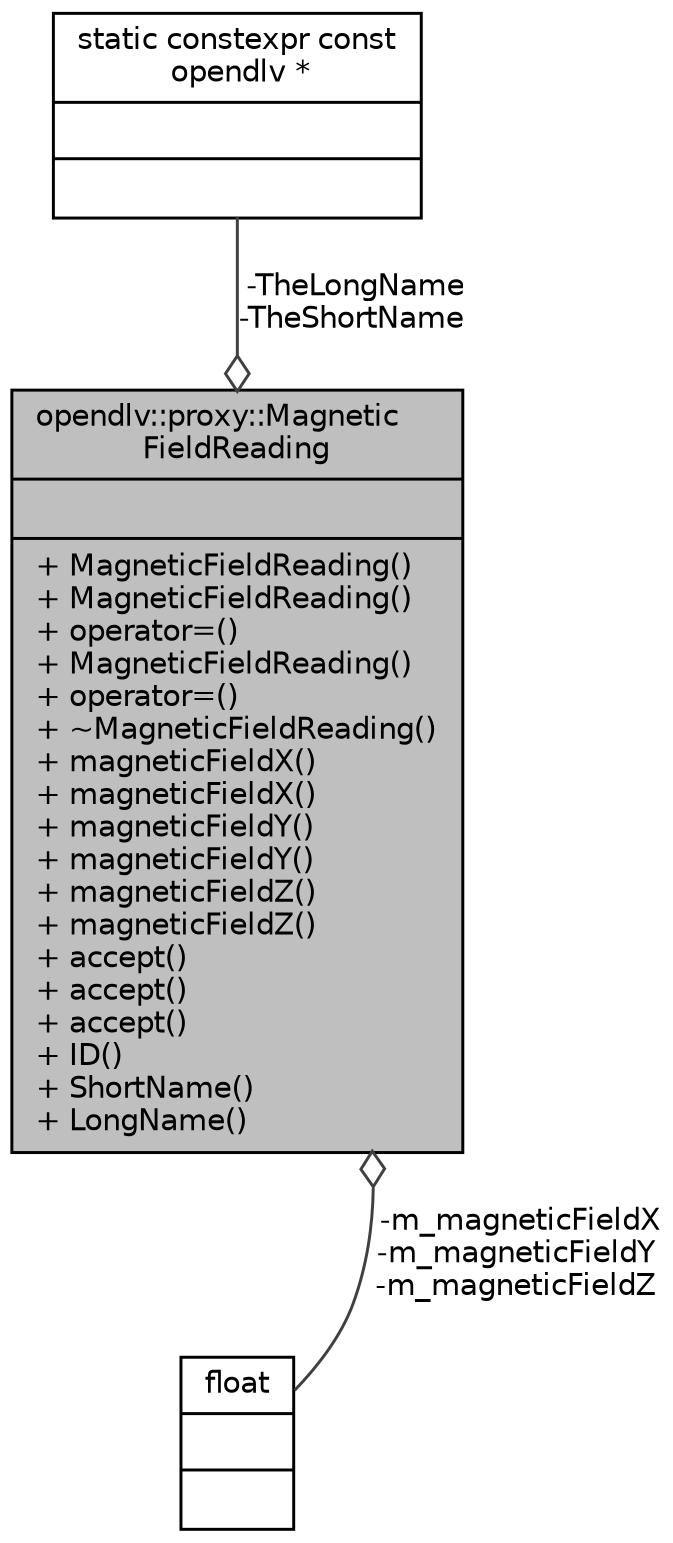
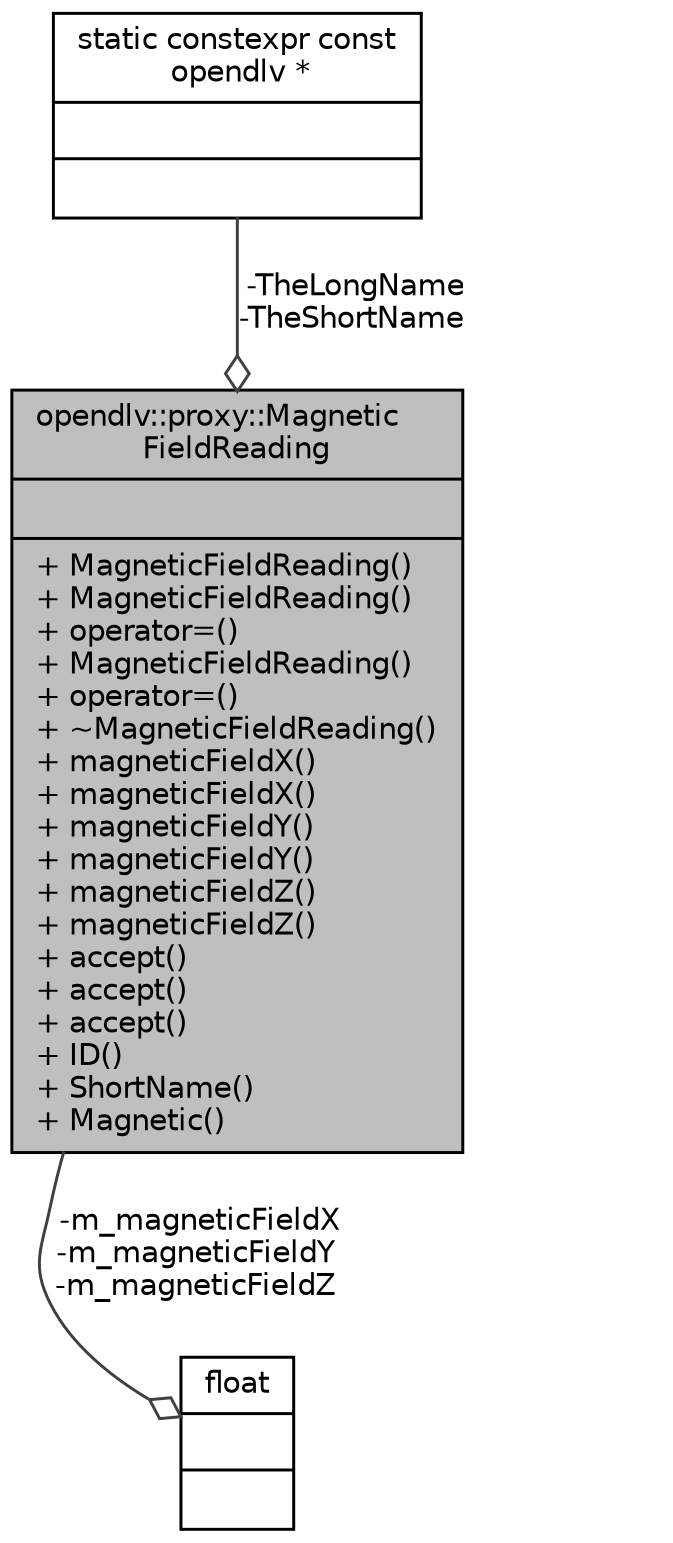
node "opendlv::proxy::Magnetic": text "+ LongName()" -> "+ Magnetic()"
edge "float" -> "opendlv::proxy::Magnetic": reversed
